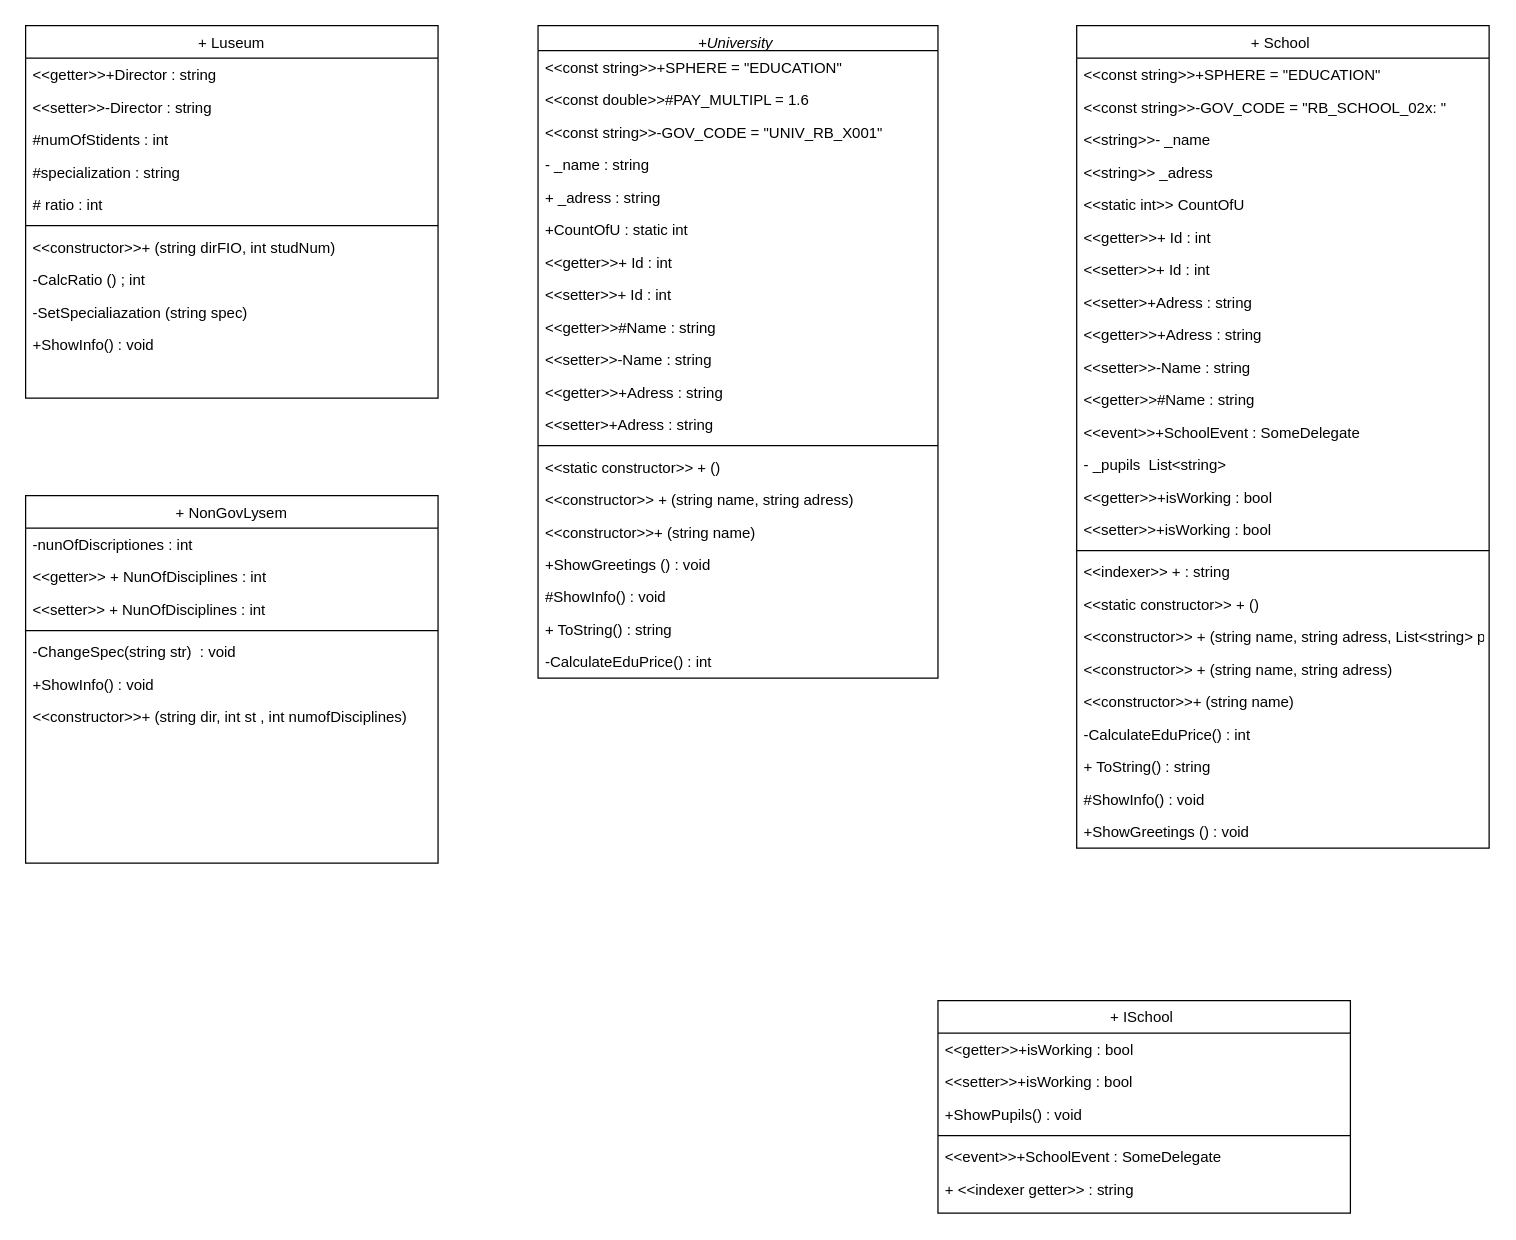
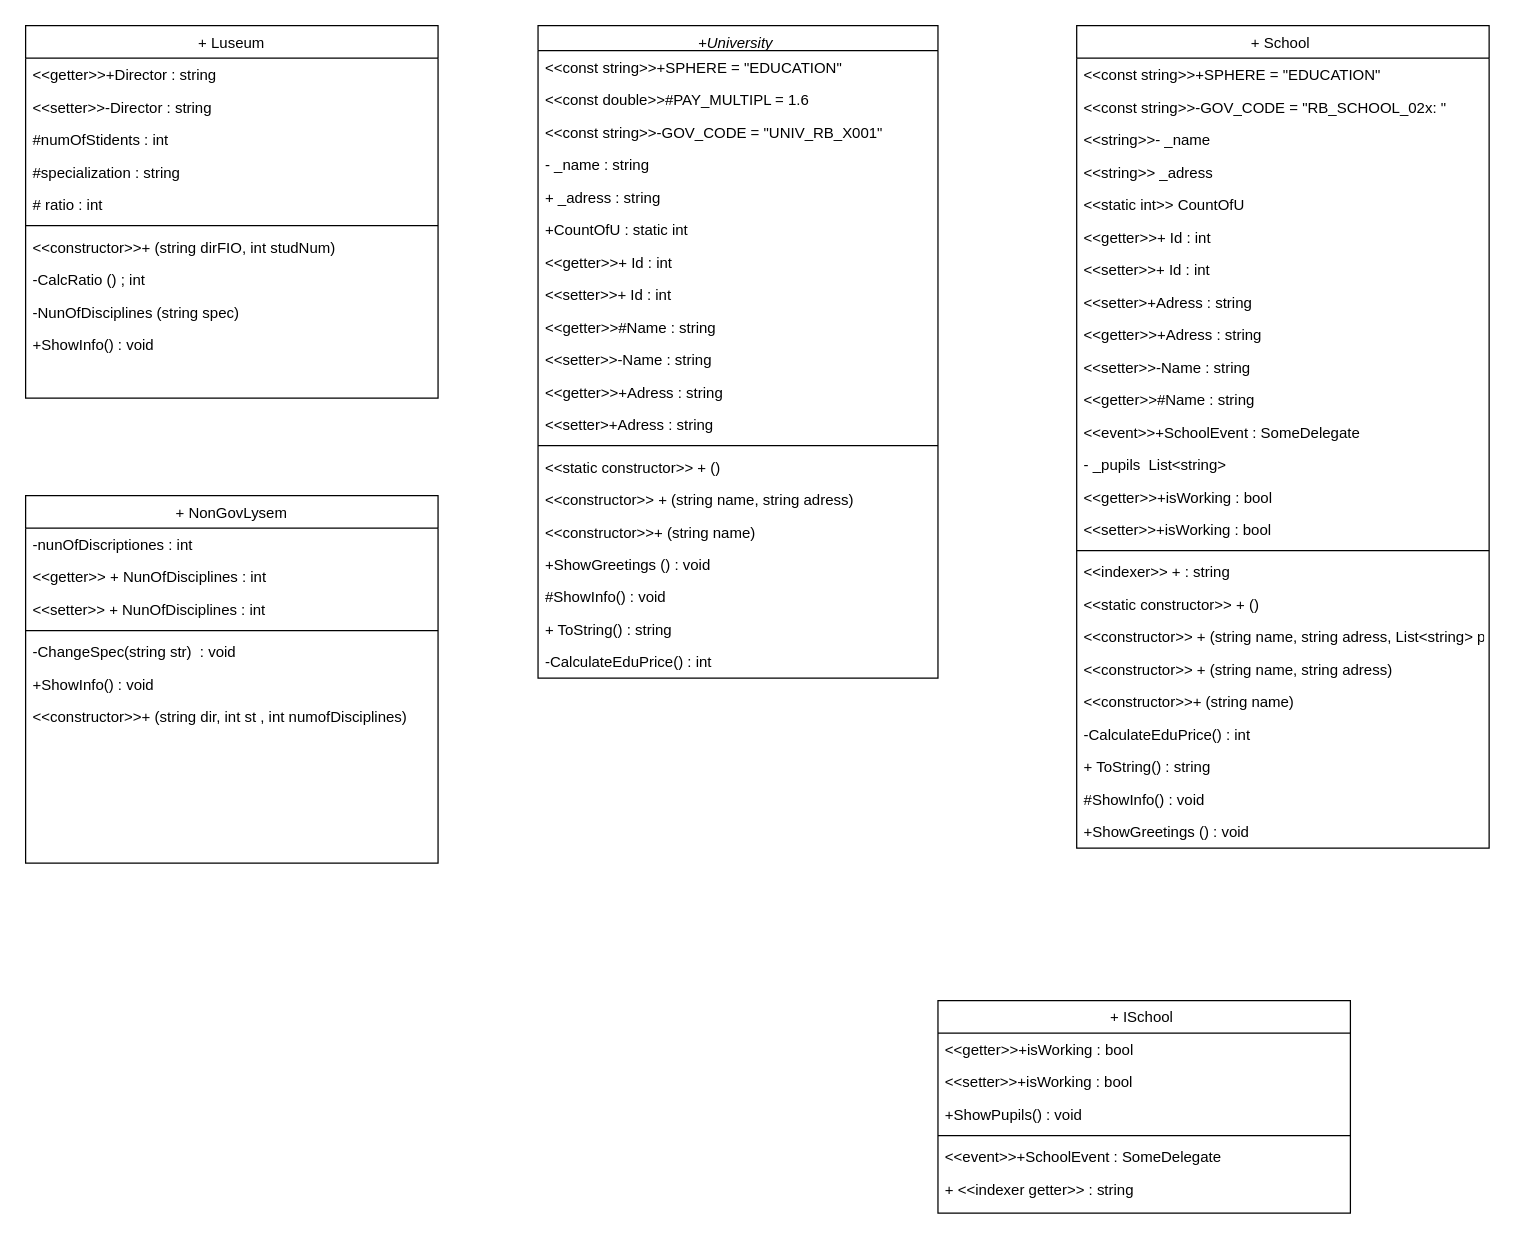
node "-SetSpecialiazation (string spec)": label "-SetSpecialiazation (string spec)" -> "-NunOfDisciplines (string spec)"
